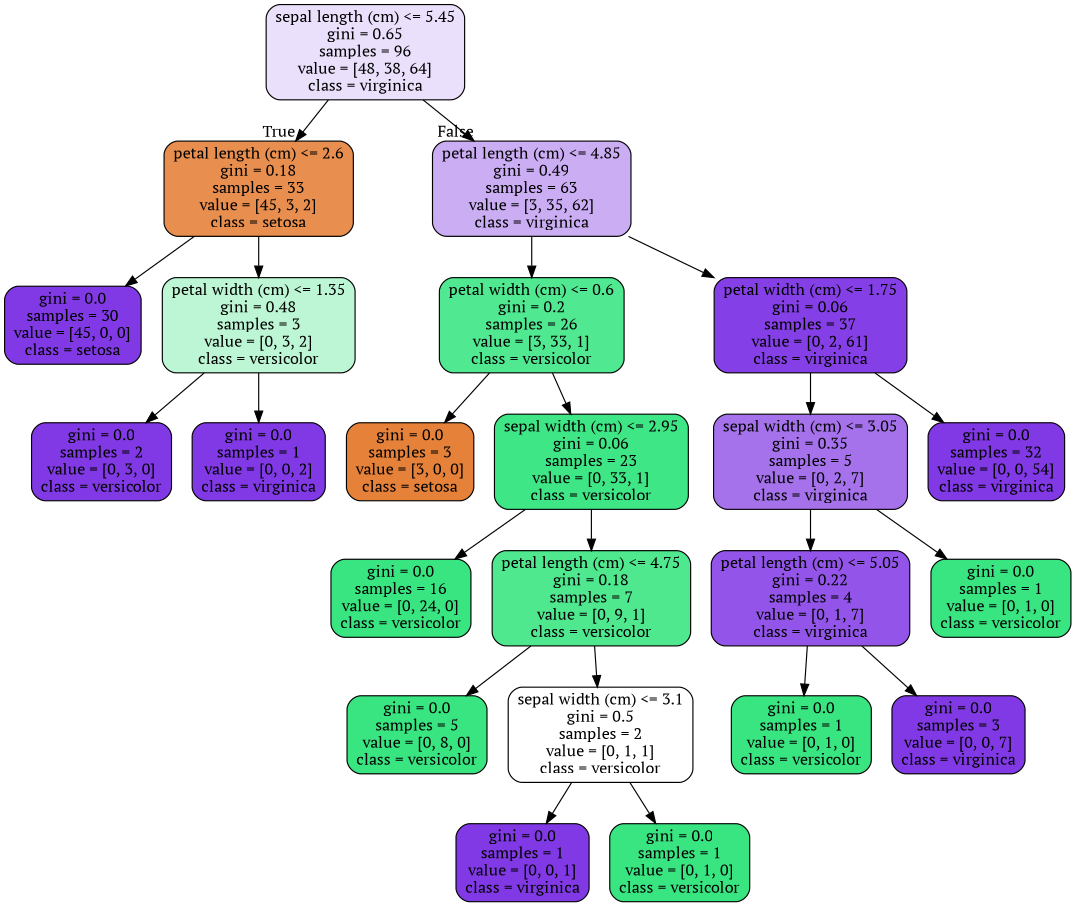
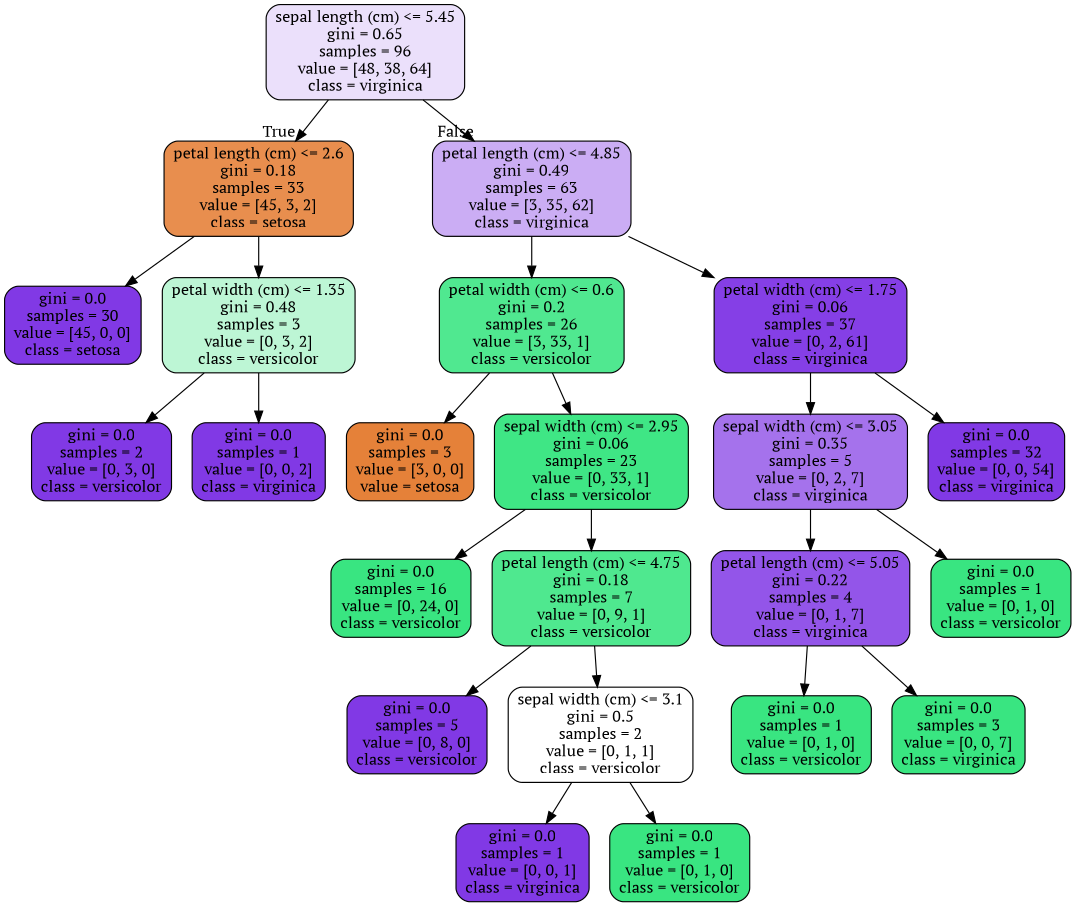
node "gini = 0.0 samples = 3 value = [3, 0, 0] class = setosa": label "gini = 0.0 samples = 3 value = [3, 0, 0] class = setosa" -> "gini = 0.0 samples = 3 value = [3, 0, 0] value = setosa"
node "gini = 0.0 samples = 5 value = [0, 8, 0] class = versicolor": fillcolor #39e581 -> #8139e5
node "gini = 0.0 samples = 3 value = [0, 0, 7] class = virginica": fillcolor #8139e5 -> #39e581
